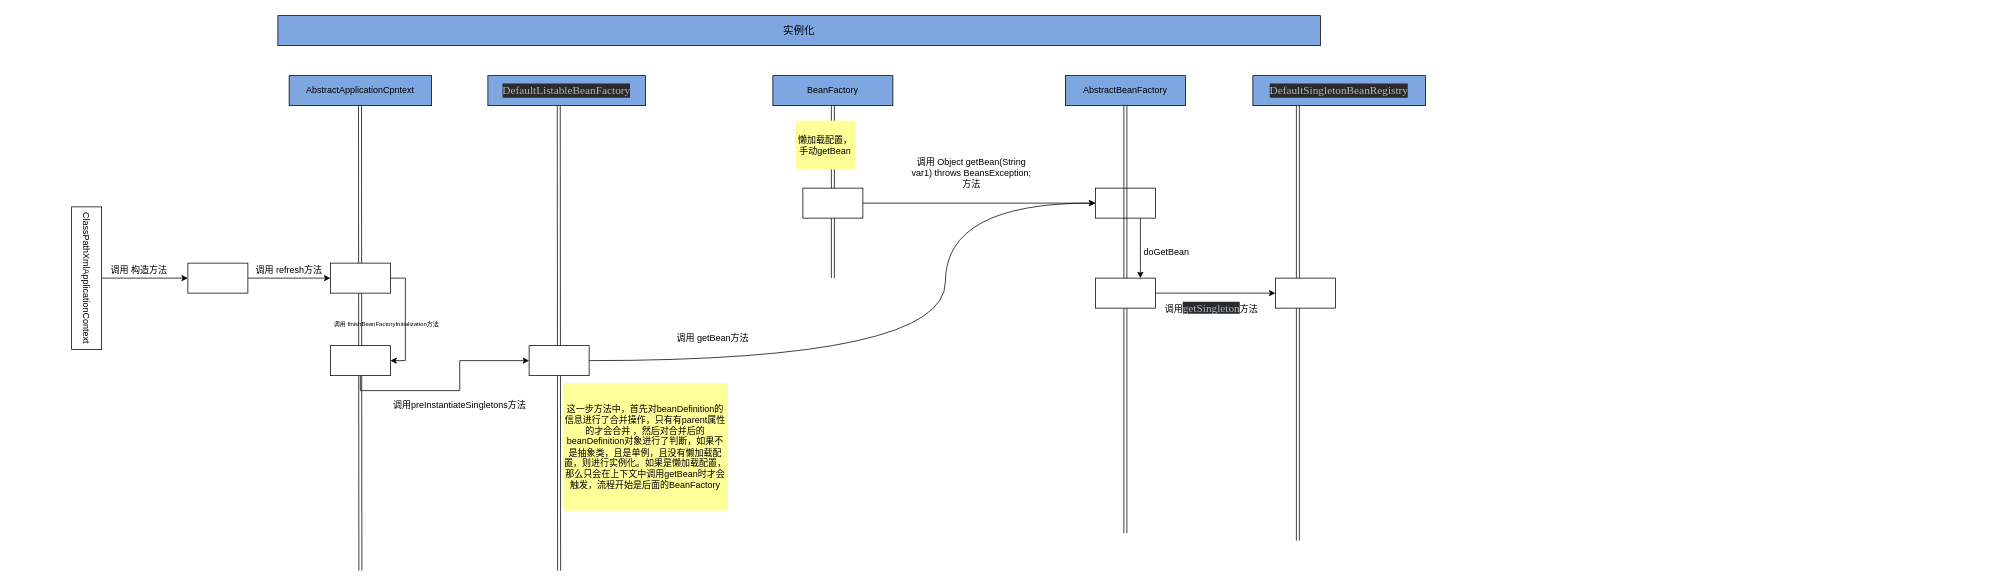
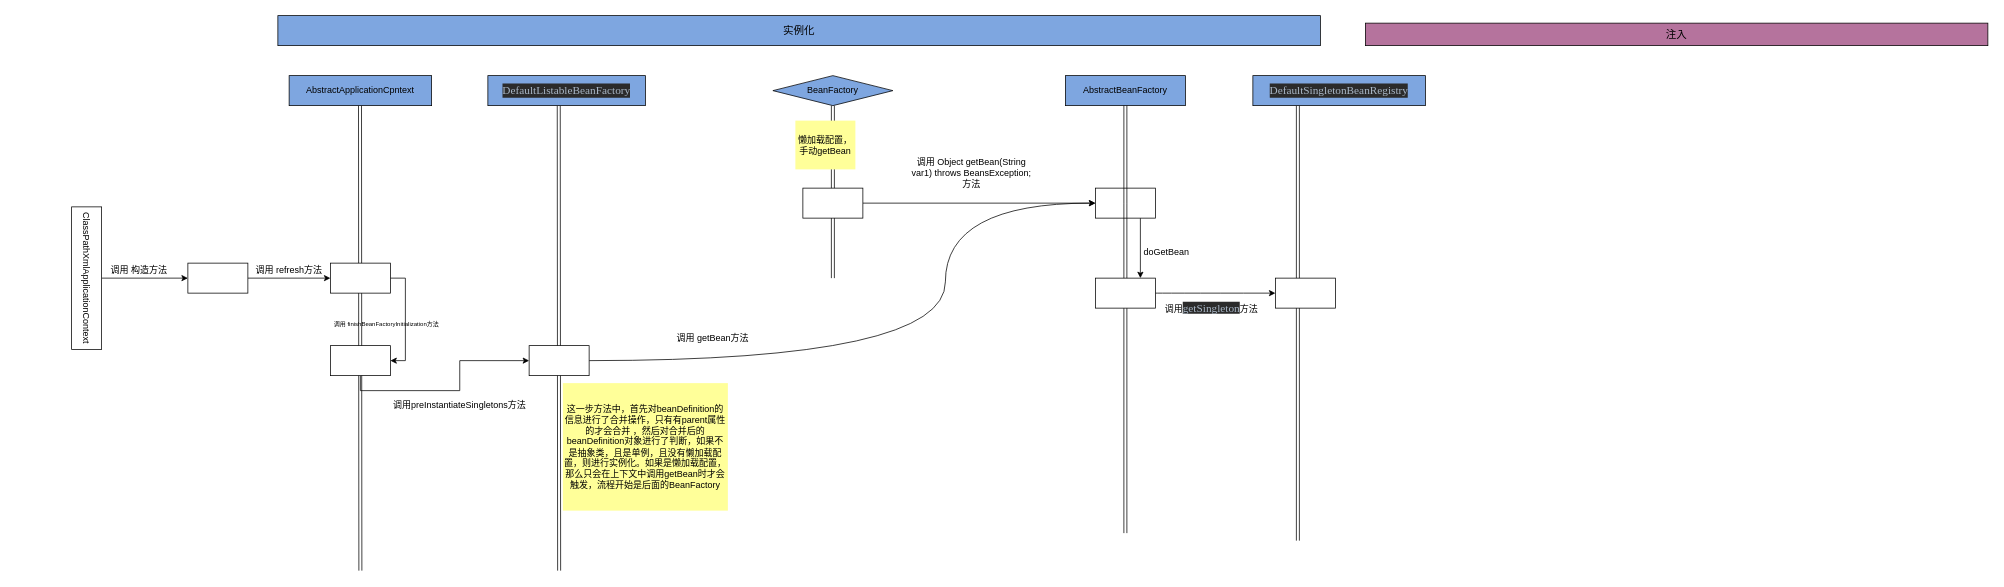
node "注入": added
node "BeanFactory": shape rectangle -> diamond
